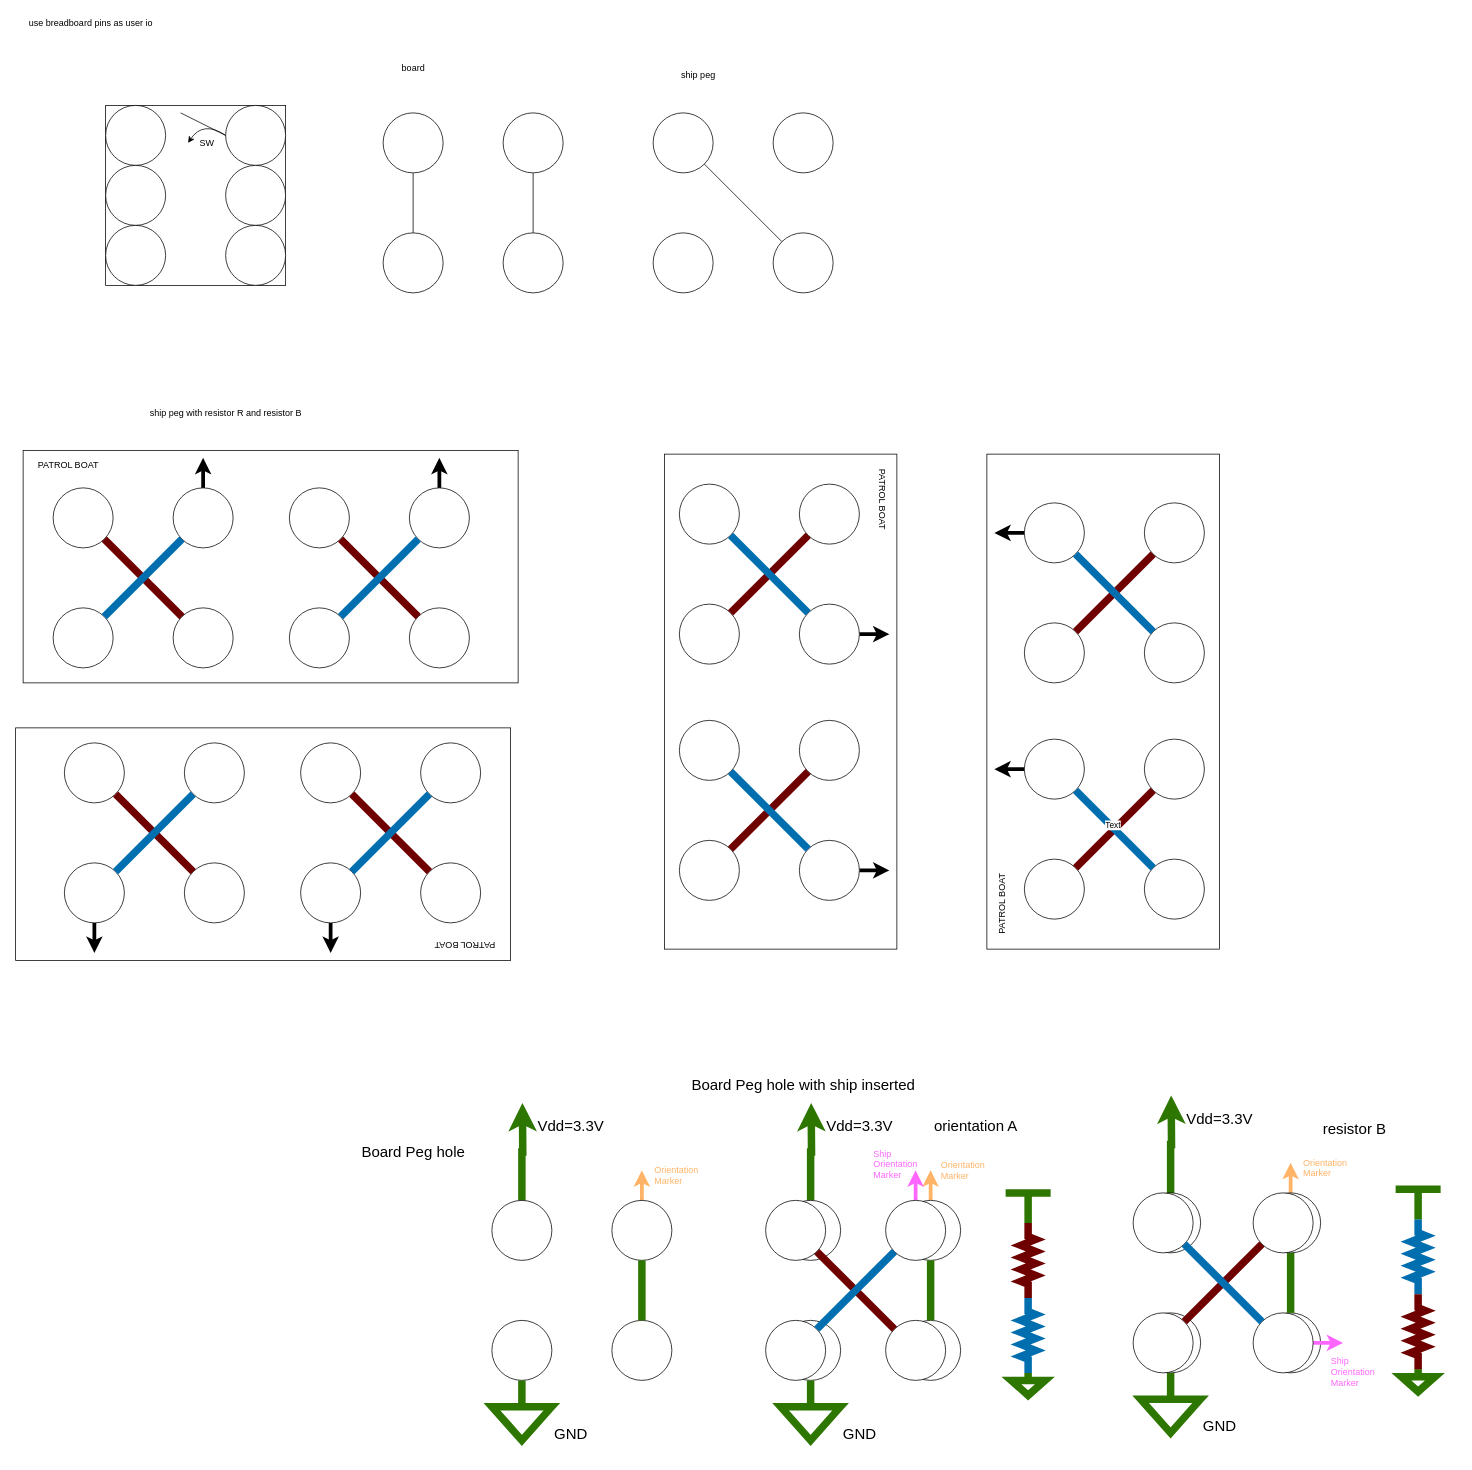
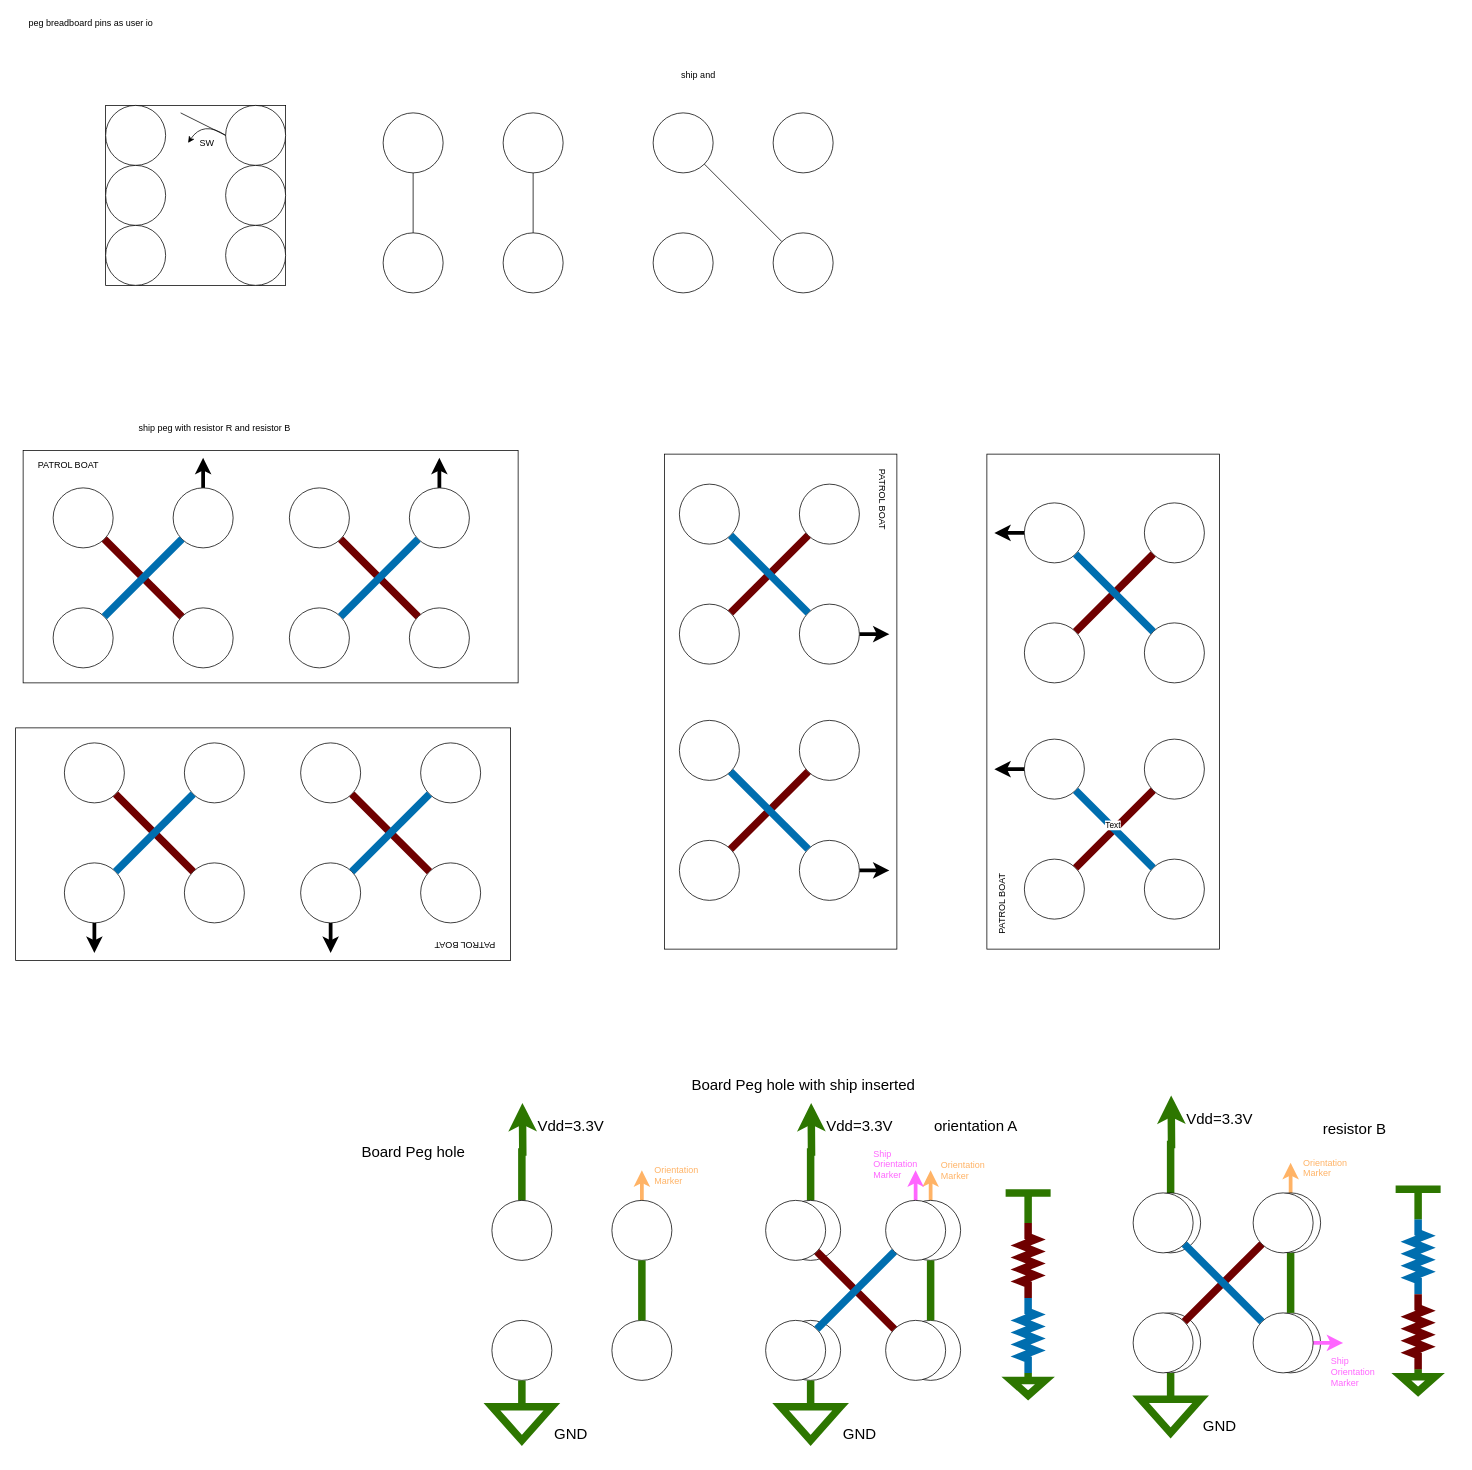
node "use breadboard pins as user io": label "use breadboard pins as user io" -> "peg breadboard pins as user io"
node "board": removed
node "ship peg": label "ship peg" -> "ship and"
node "ship peg with resistor R and resistor B": moved (225, 413) -> (214, 428)
